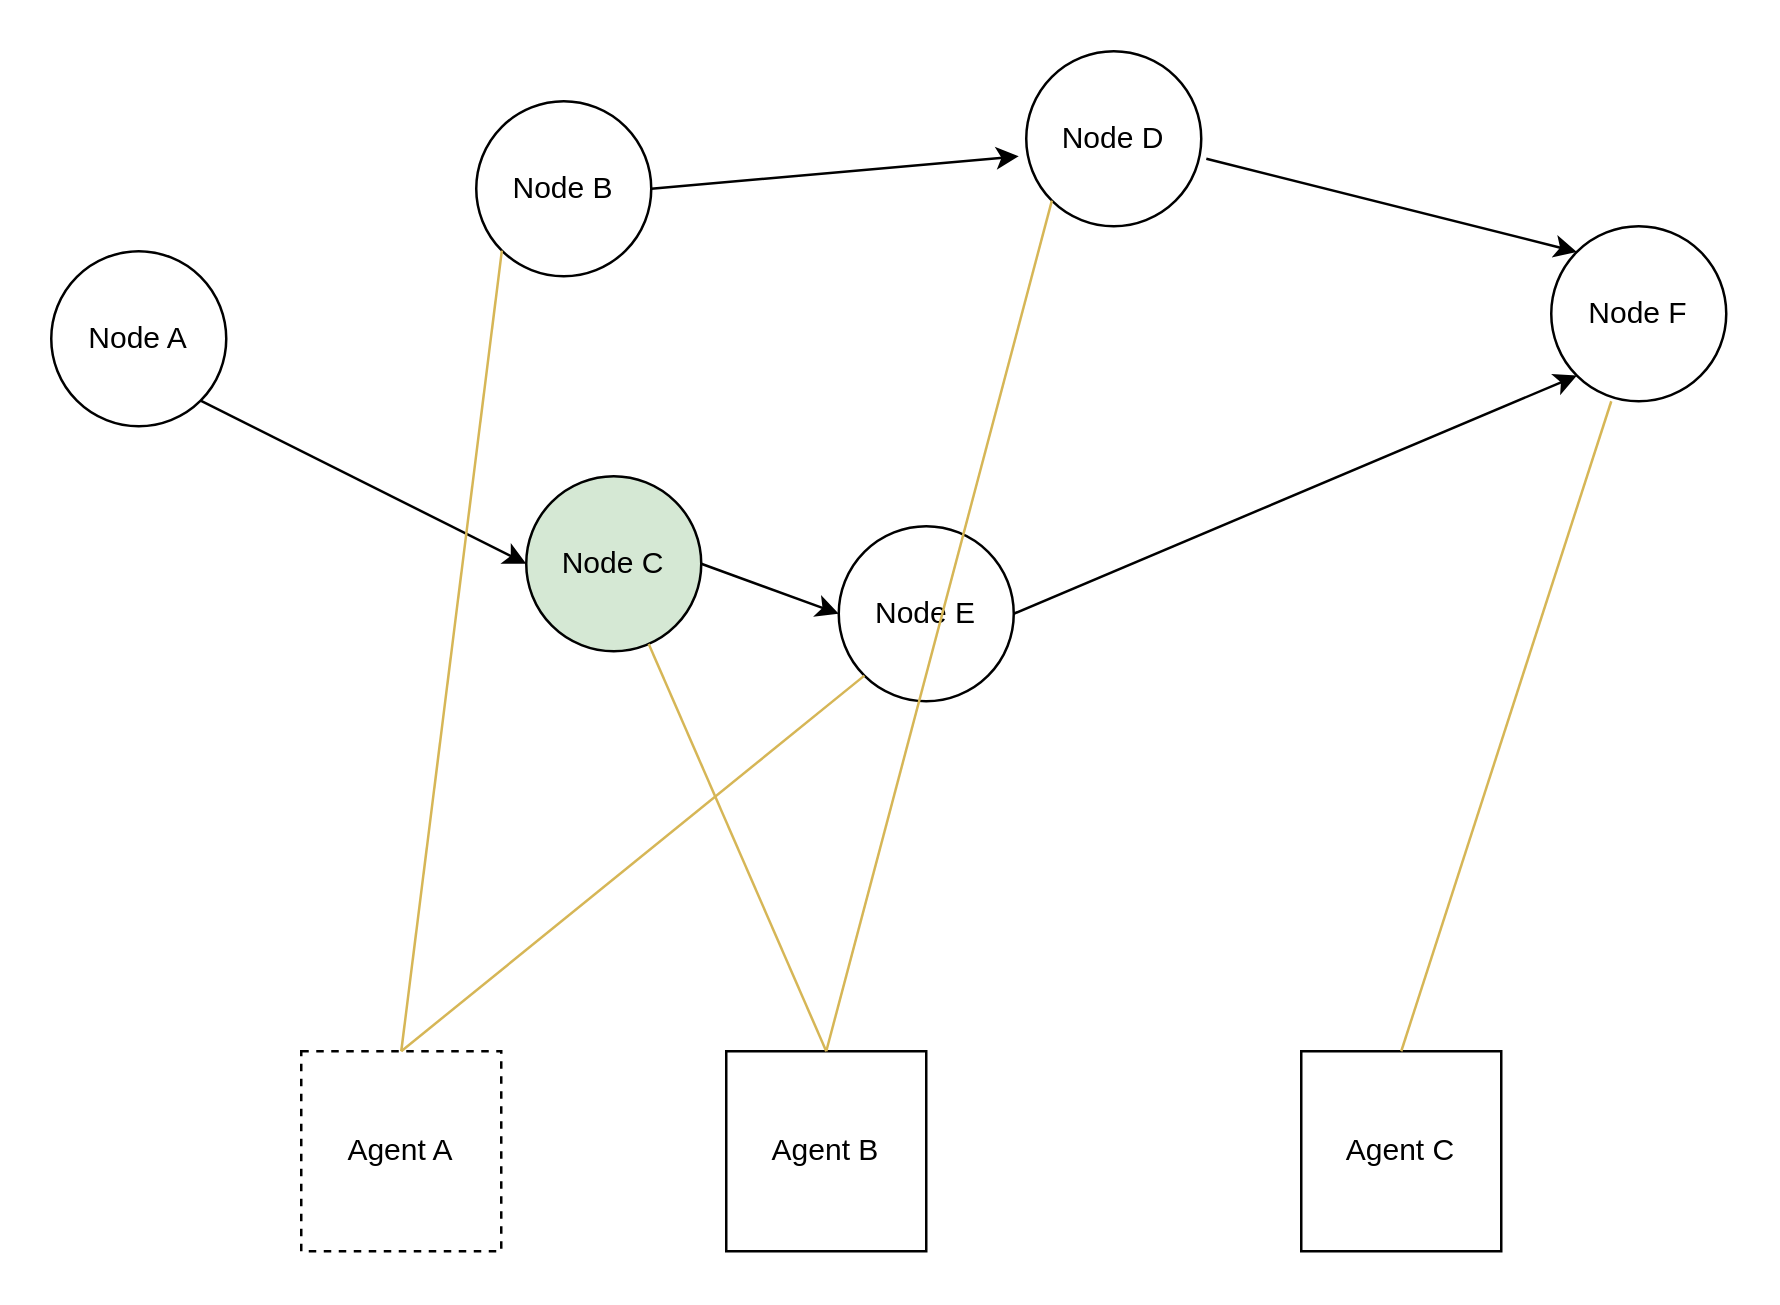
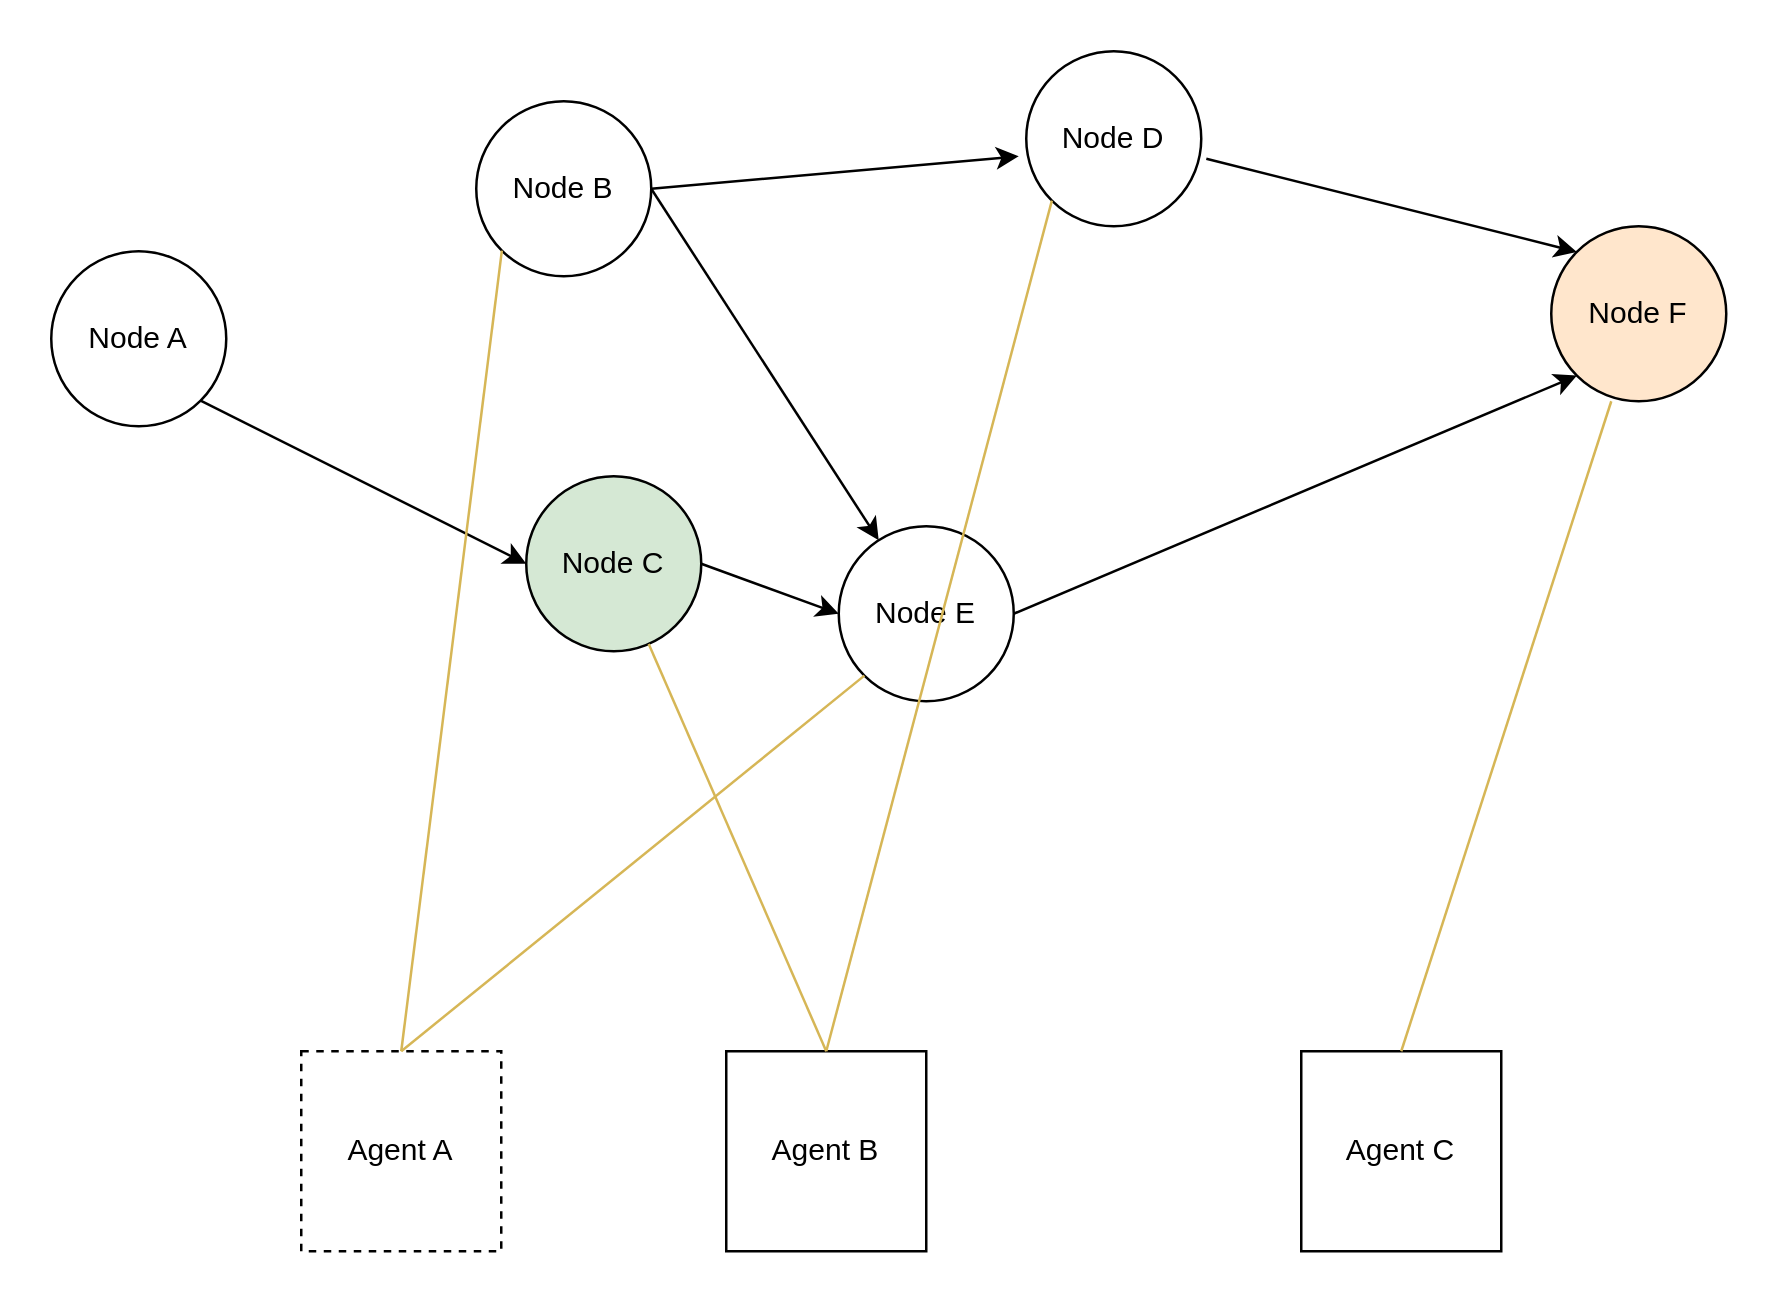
node "Node F": fillcolor #ffffff -> #ffe6cc
edge "Node B" -> "Node E": added
